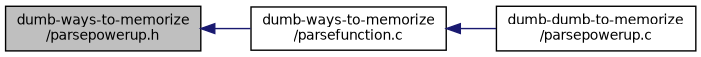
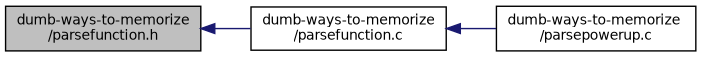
node "dumb-ways-to-memorize /parsepowerup.h": label "dumb-ways-to-memorize /parsepowerup.h" -> "dumb-ways-to-memorize /parsefunction.h"
node "dumb-dumb-to-memorize /parsepowerup.c": label "dumb-dumb-to-memorize /parsepowerup.c" -> "dumb-ways-to-memorize /parsepowerup.c"
